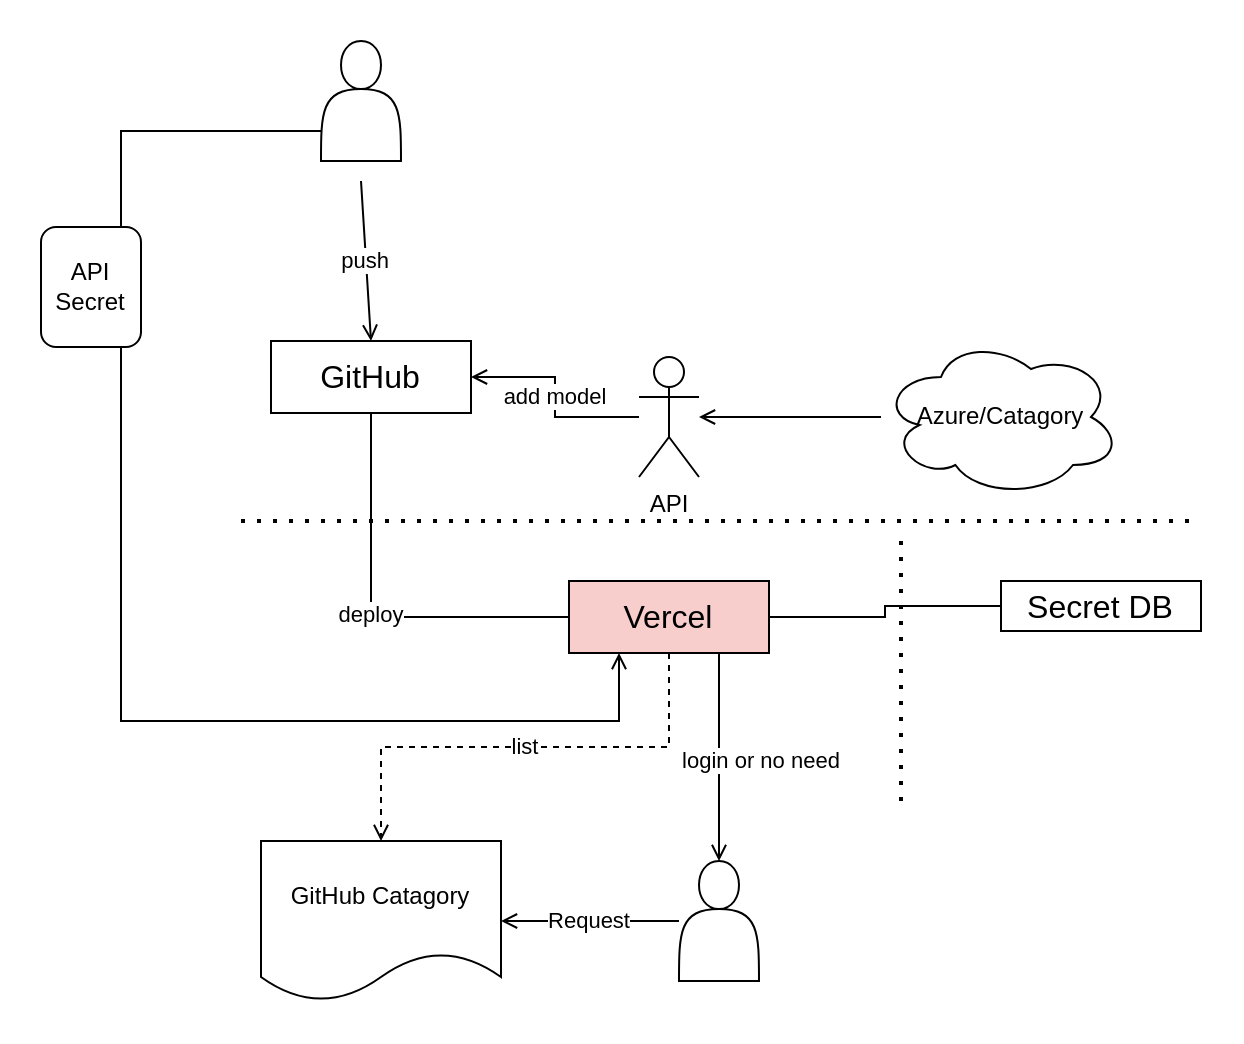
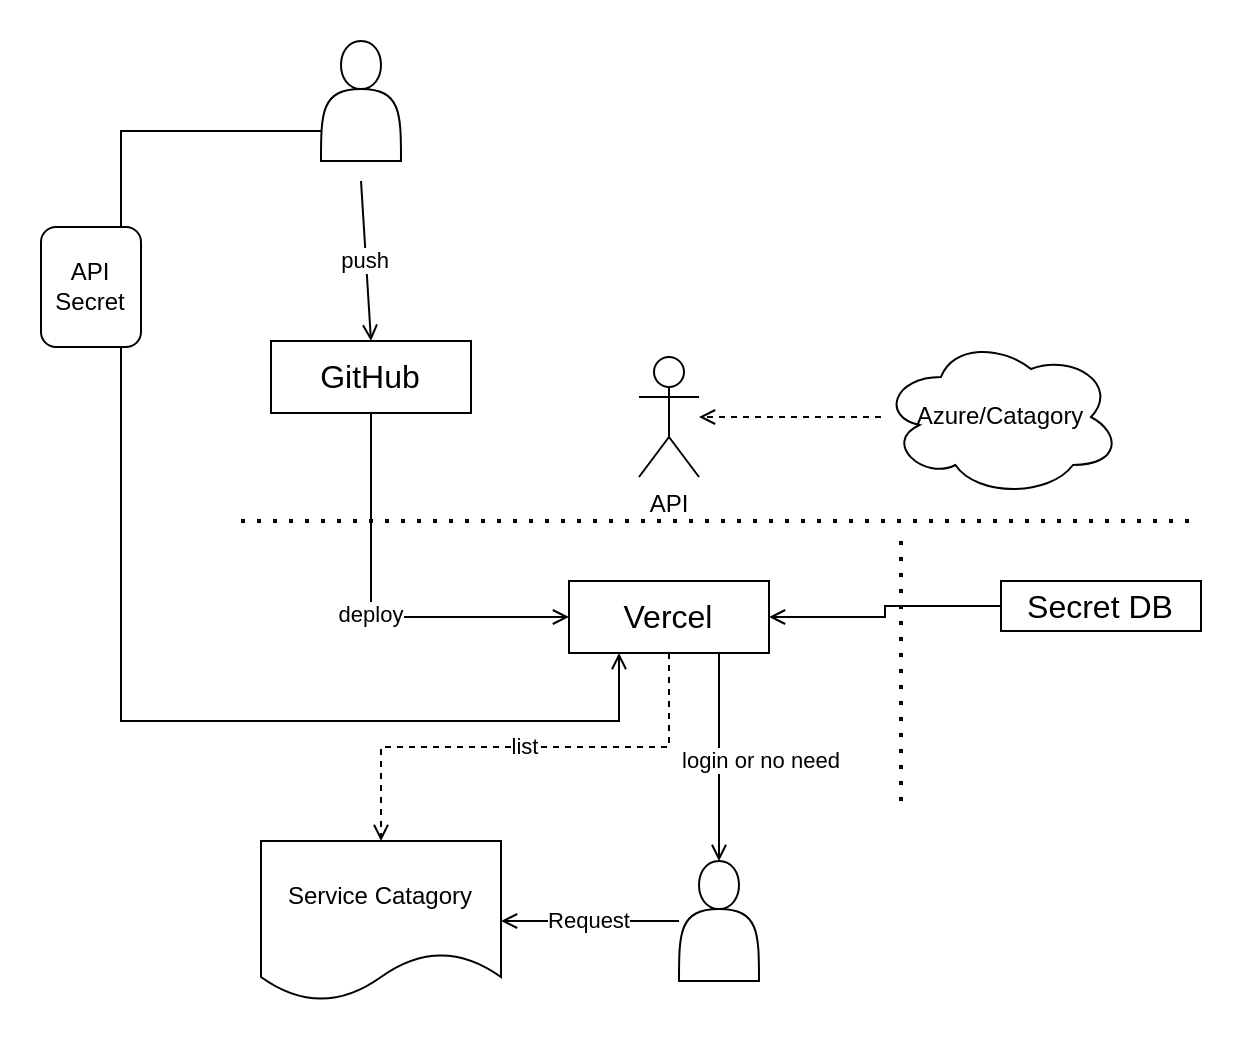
edge "API" -> "GitHub": removed, label "add model"
edge "Azure/Catagory" -> "API": style solid -> dashed
edge "GitHub" -- "Vercel": arrowhead none -> open
node "Vercel": fillcolor #f8cecc -> #ffffff
edge "Secret DB" -- "Vercel": arrowhead none -> open
node "GitHub Catagory": label "GitHub Catagory" -> "Service Catagory"
